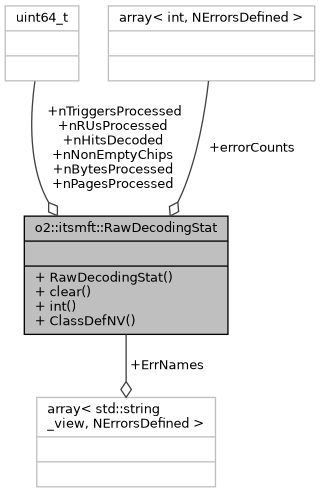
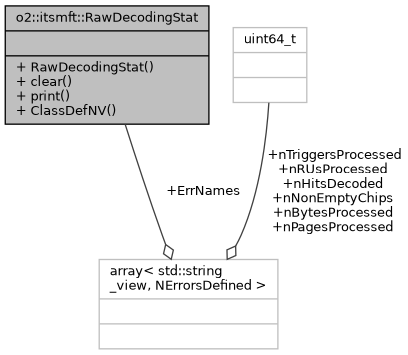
node "array< int, NErrorsDefined >": removed
edge "uint64_t" -> "o2::itsmft::RawDecodingStat": now "uint64_t" -> "array< std::string"
node "o2::itsmft::RawDecodingStat": text "+ int()" -> "+ print()"
